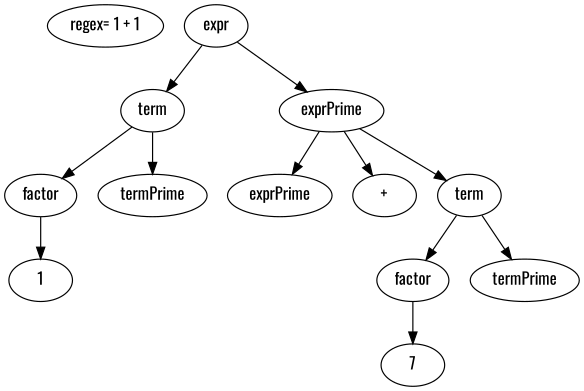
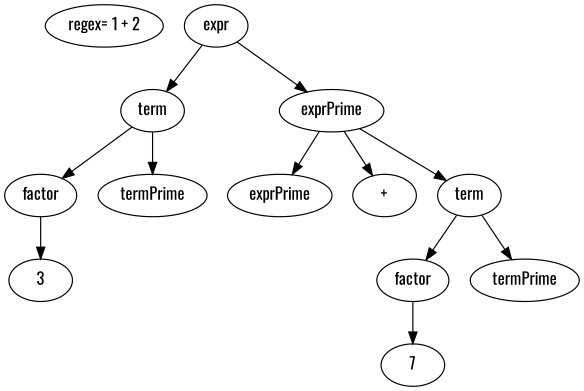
node "regex= 1 + 1": label "regex= 1 + 1" -> "regex= 1 + 2"
node "1": label "1" -> "3"
